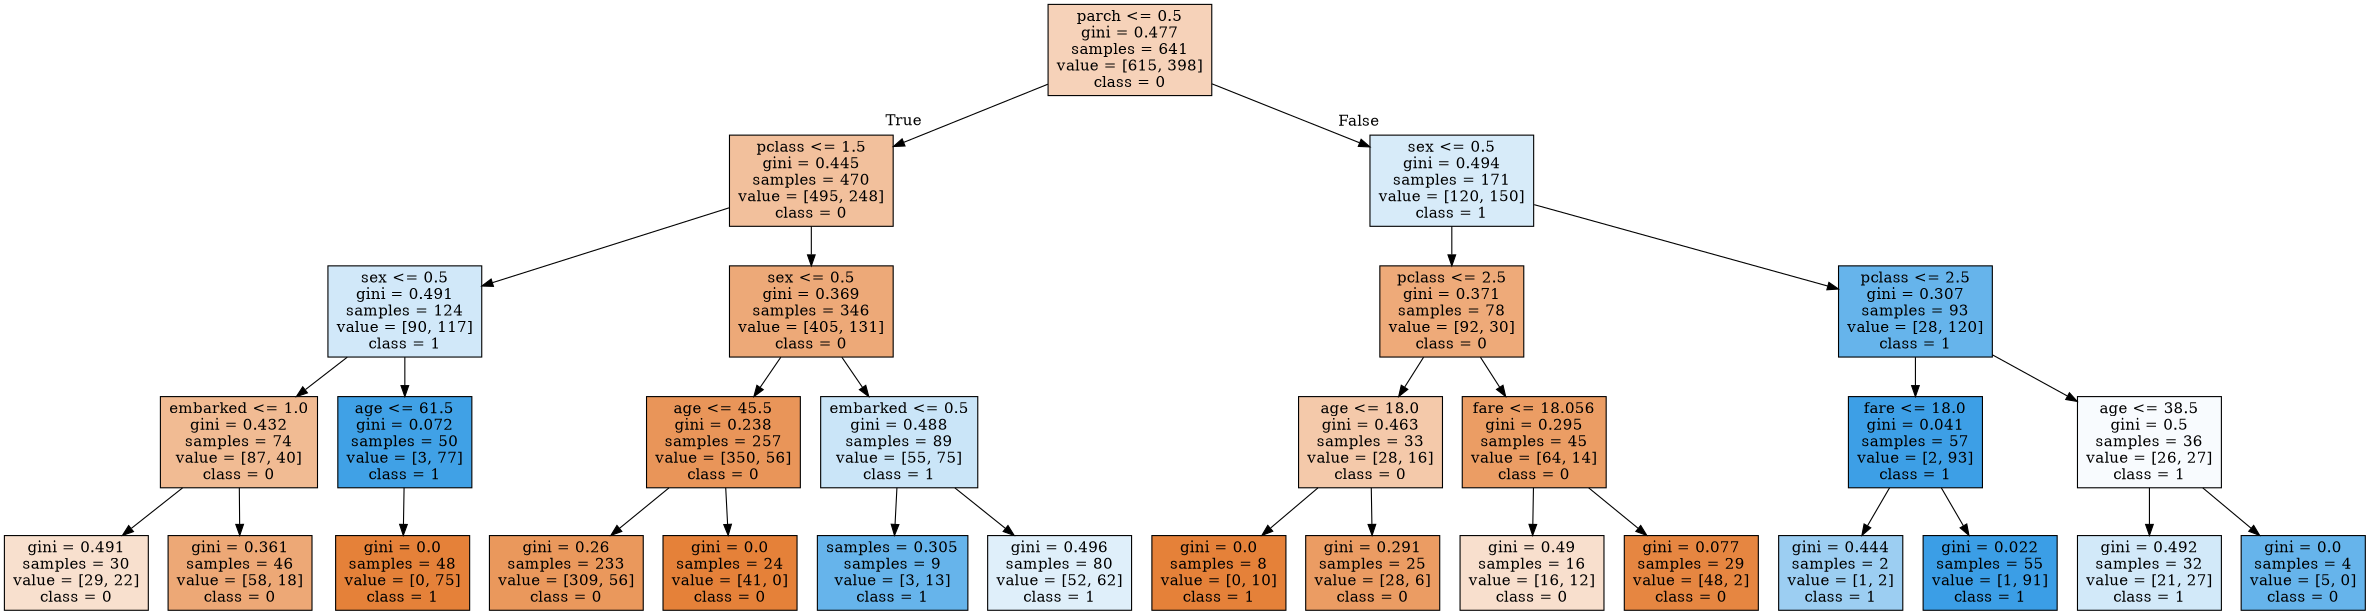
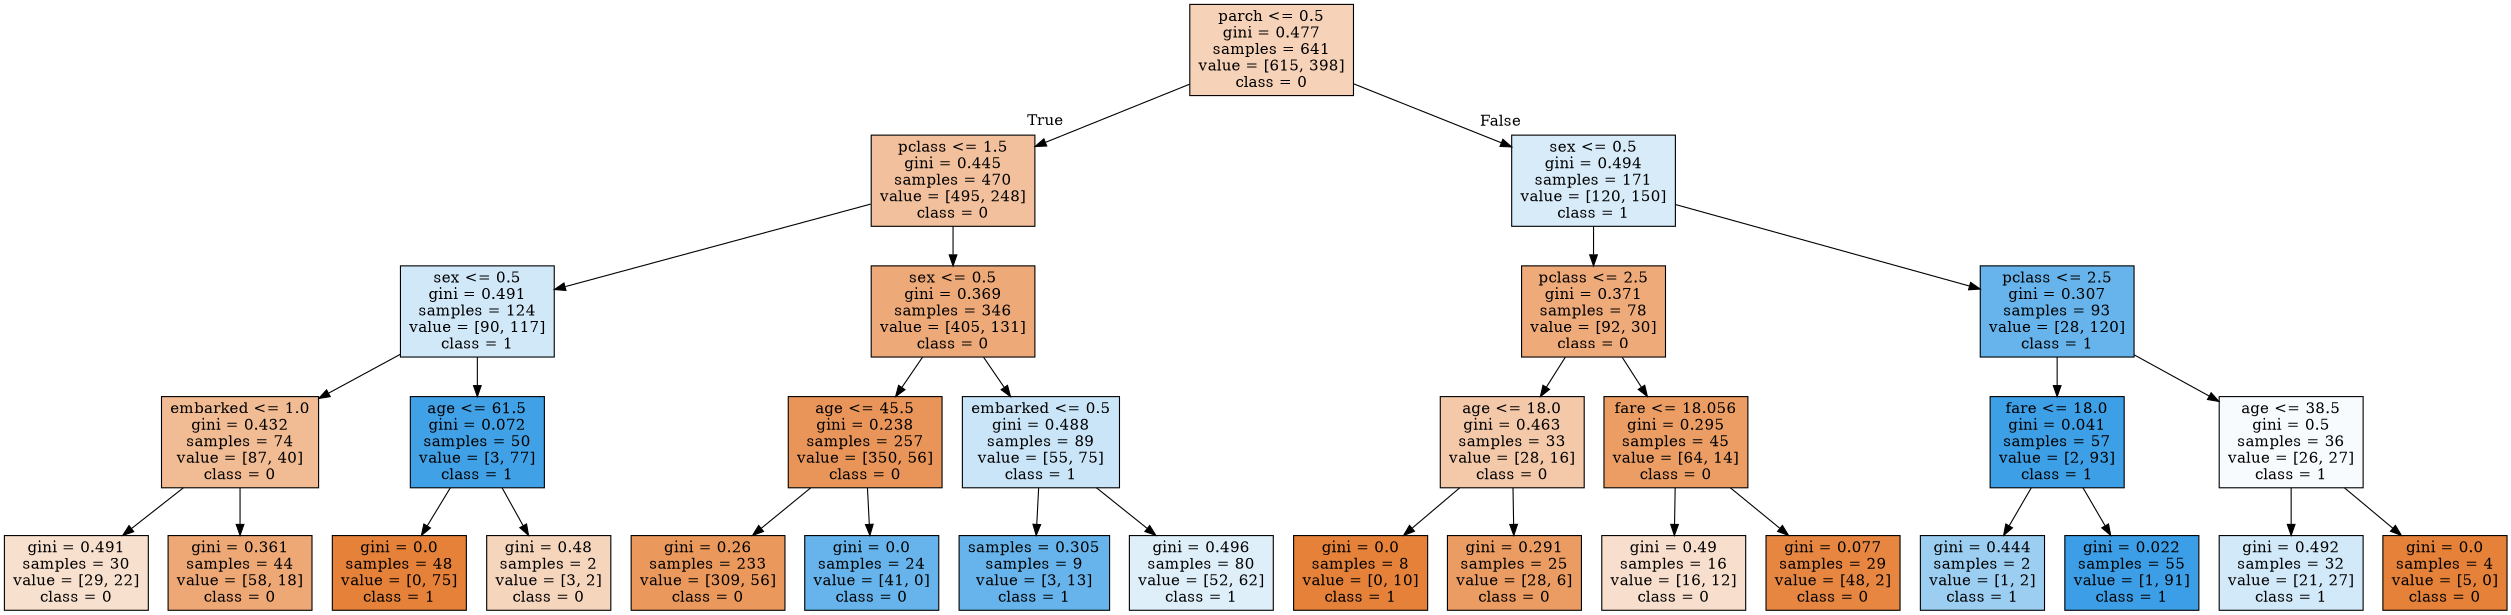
node "gini = 0.361 samples = 46 value = [58, 18] class = 0": label "gini = 0.361 samples = 46 value = [58, 18] class = 0" -> "gini = 0.361 samples = 44 value = [58, 18] class = 0"
node "gini = 0.48 samples = 2 value = [3, 2] class = 0": added
node "gini = 0.0 samples = 24 value = [41, 0] class = 0": fillcolor #e58139ff -> #399de5c4
node "gini = 0.0 samples = 4 value = [5, 0] class = 0": fillcolor #399de5c4 -> #e58139ff
